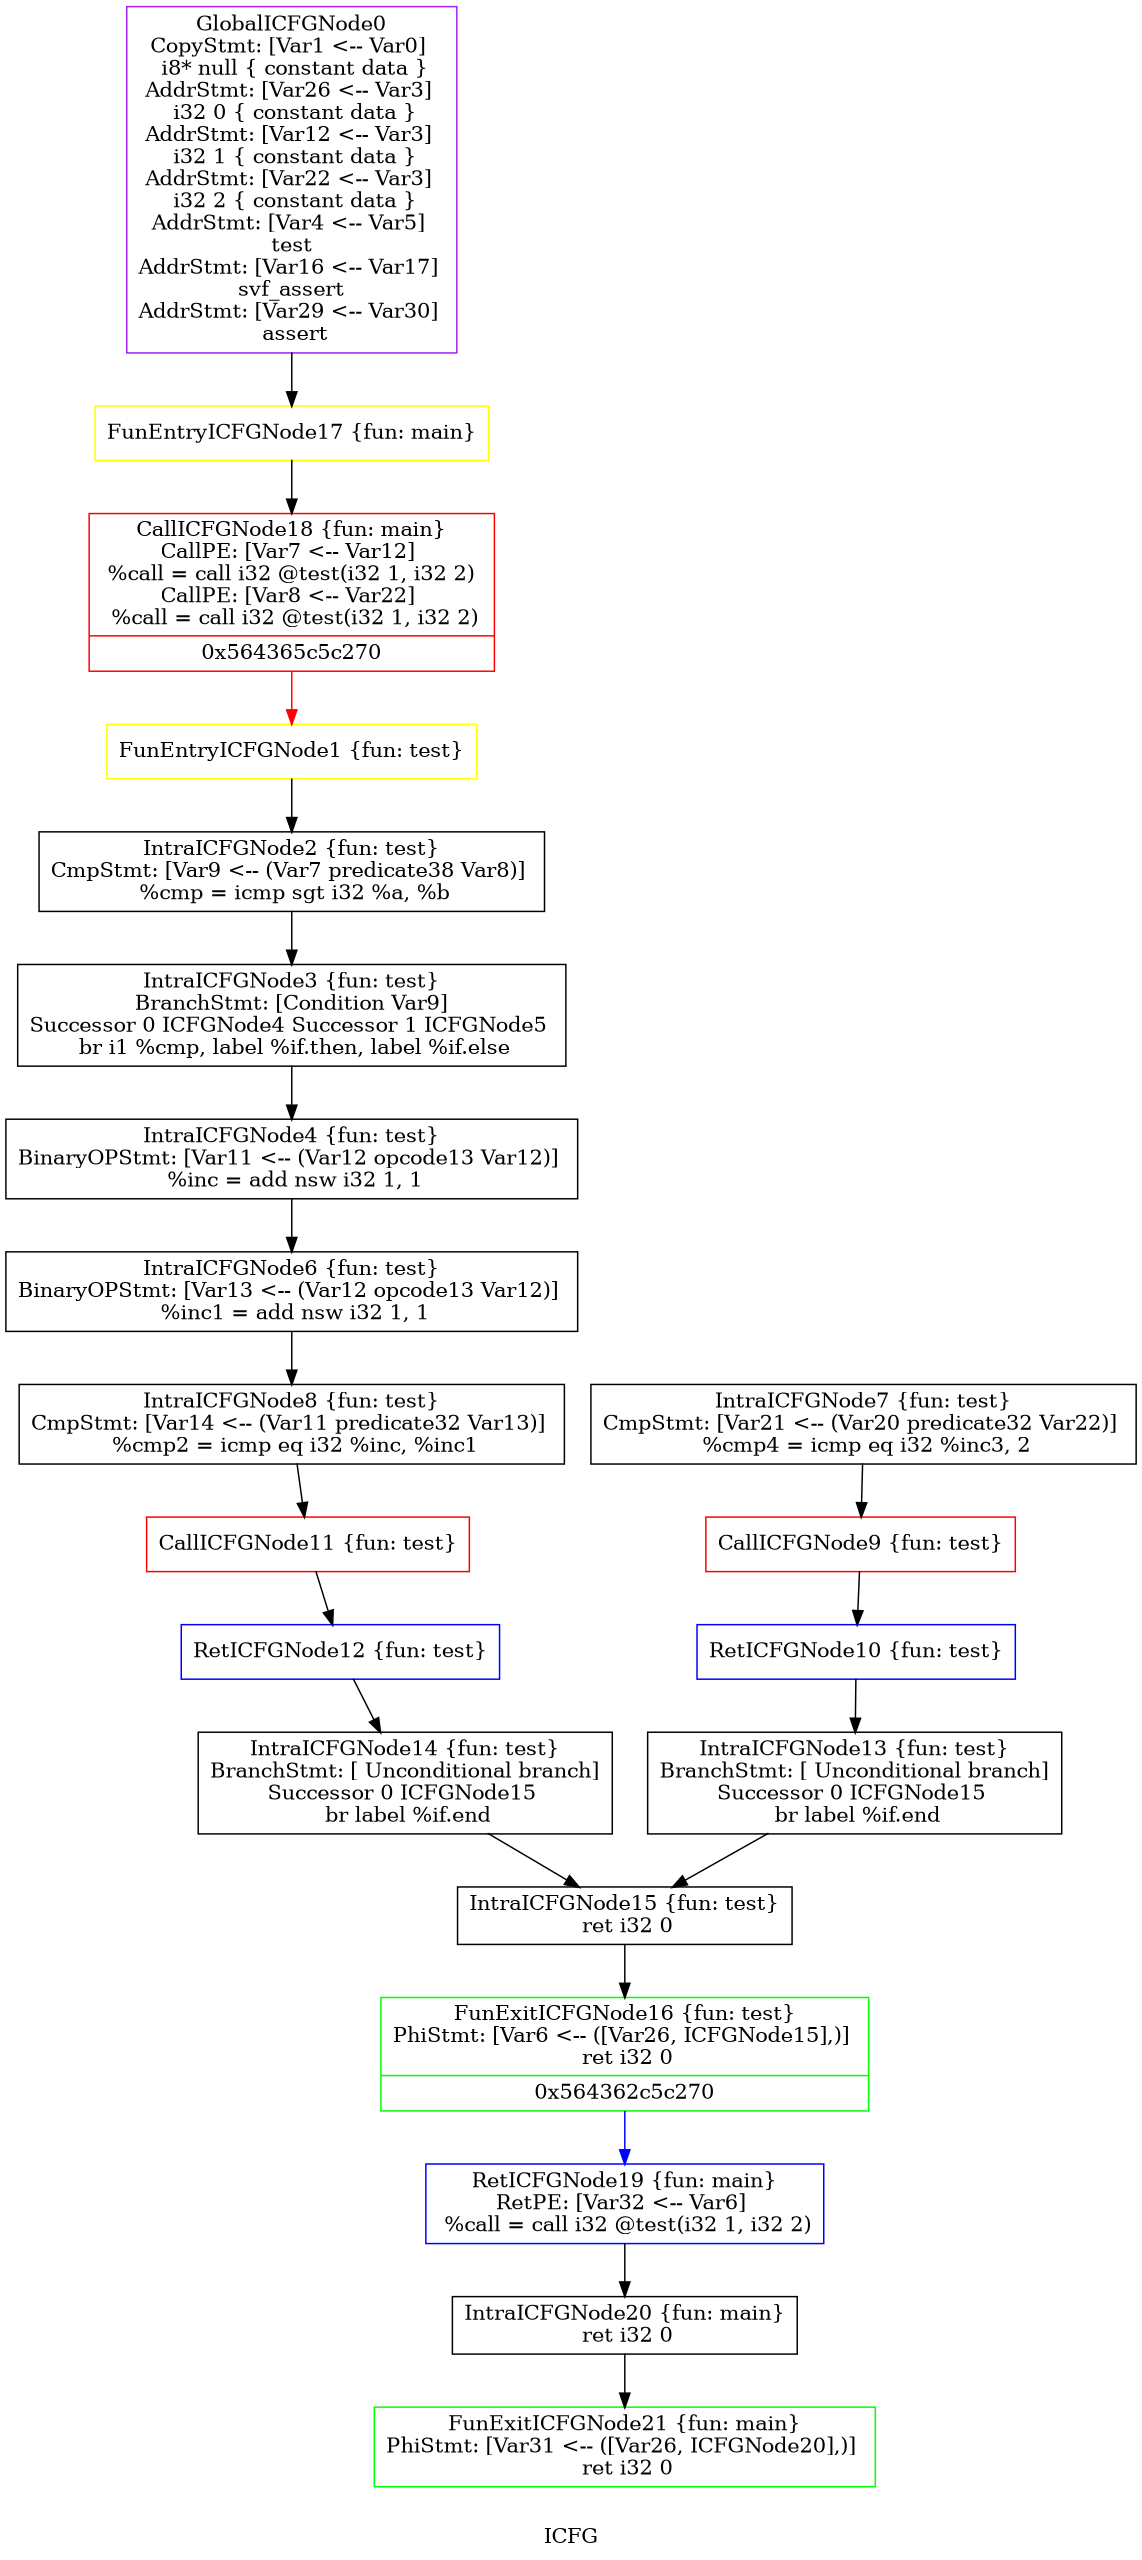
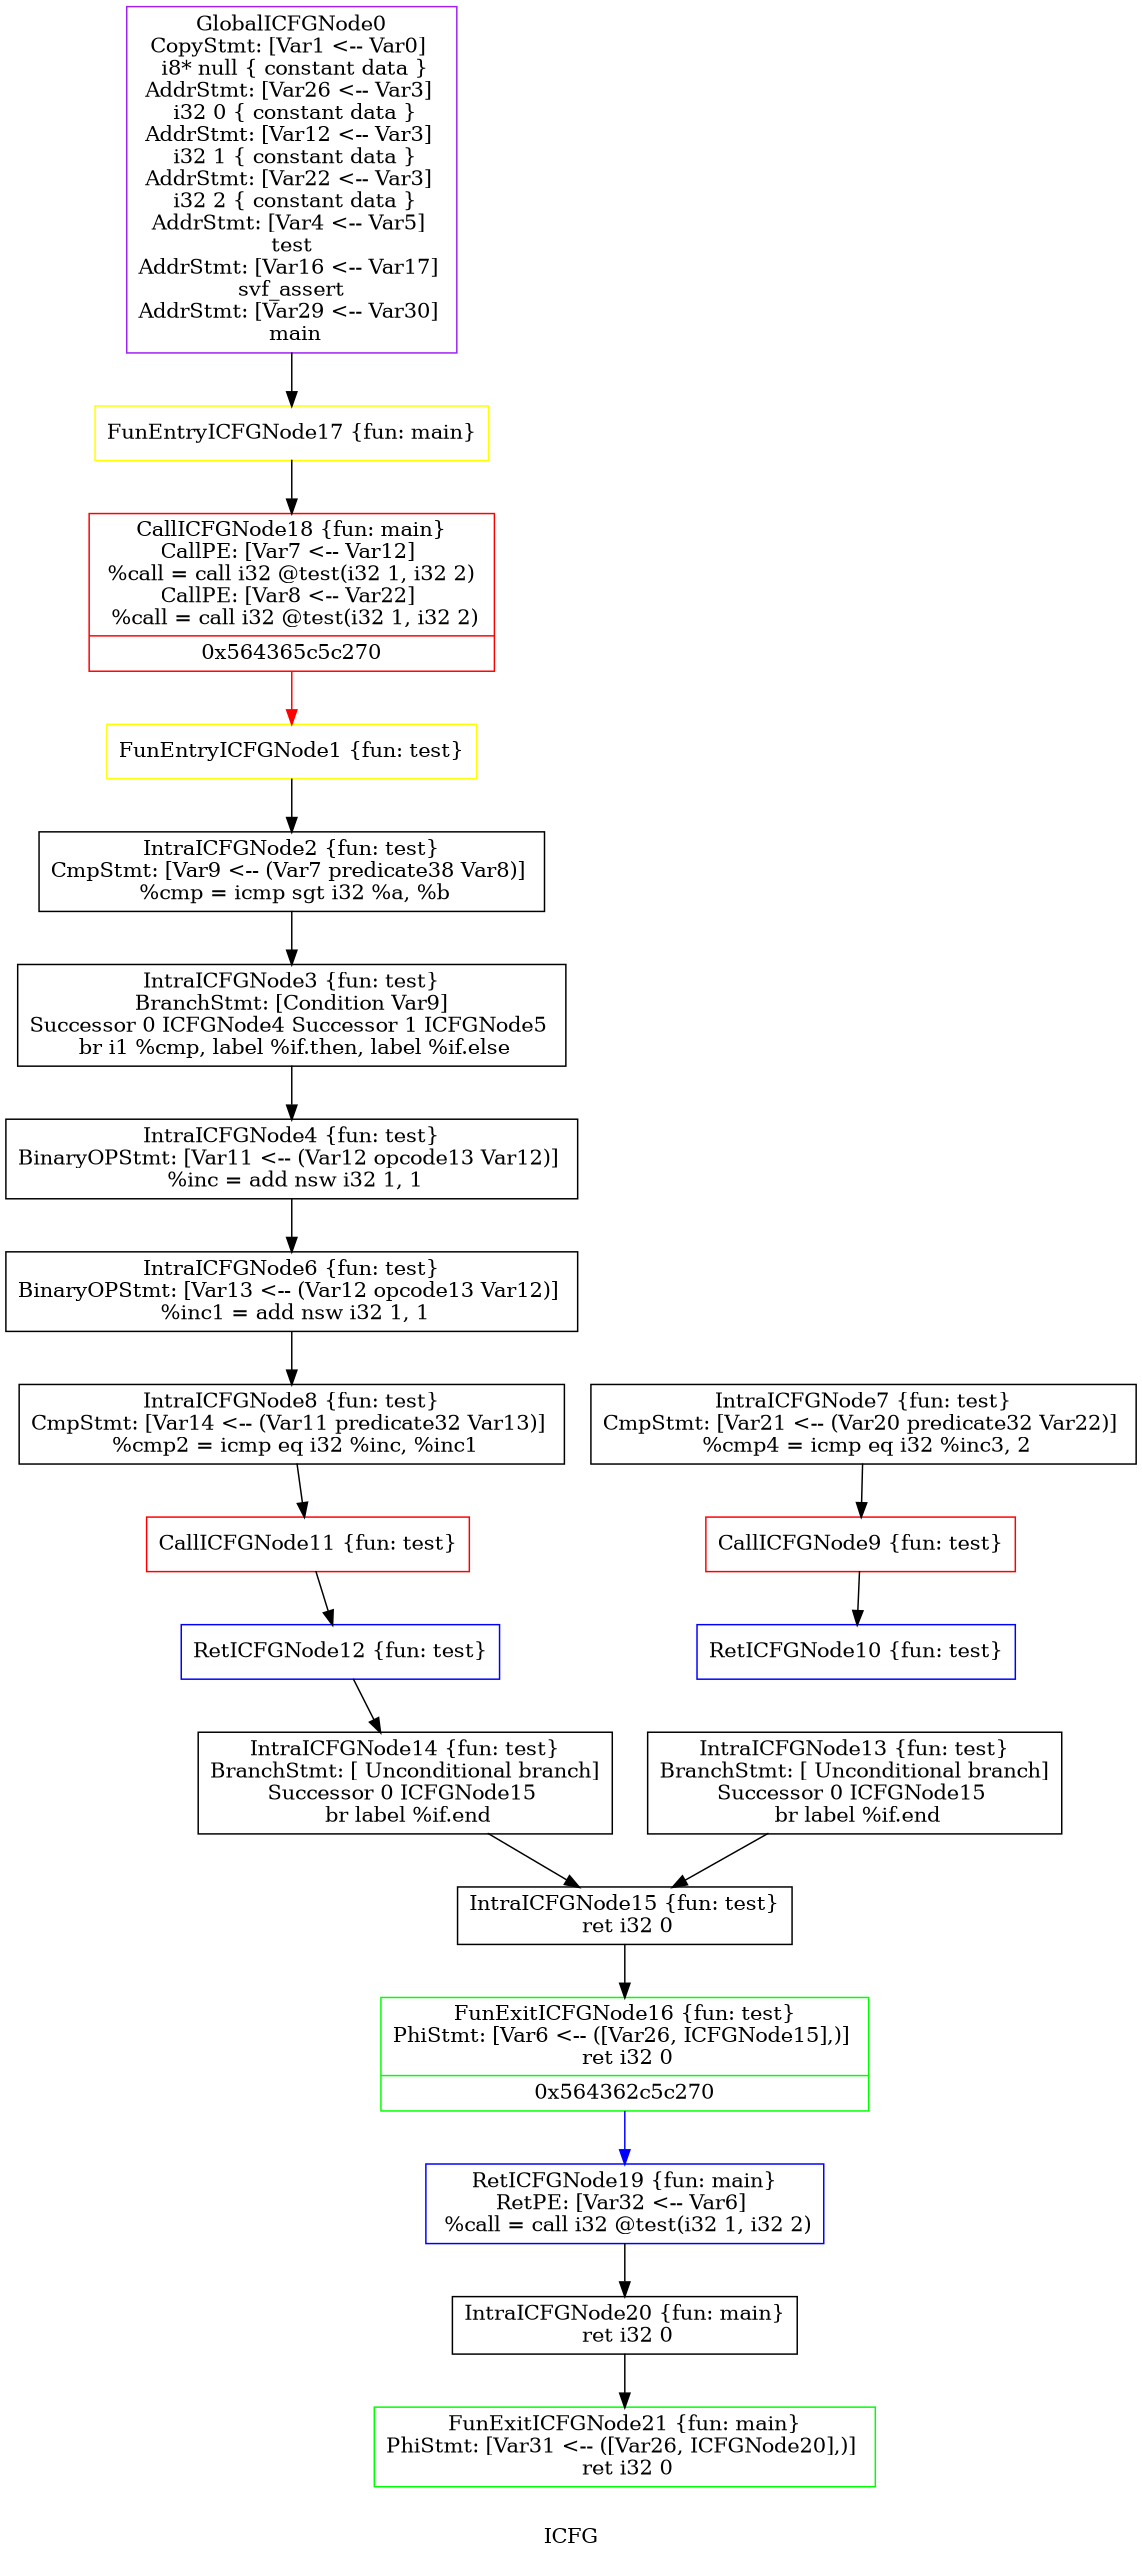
node "GlobalICFGNode0": text "assert" -> "main"
edge "RetICFGNode10 {fun: test}" -> "IntraICFGNode13 {fun: test}": removed
